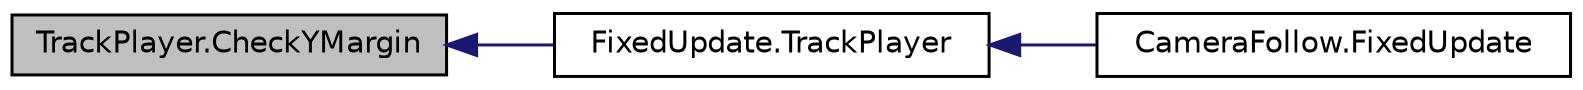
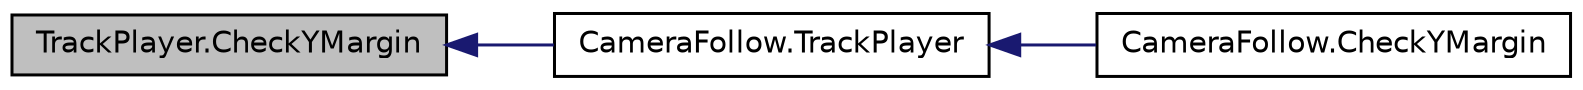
node "FixedUpdate.TrackPlayer": label "FixedUpdate.TrackPlayer" -> "CameraFollow.TrackPlayer"
node "CameraFollow.FixedUpdate": label "CameraFollow.FixedUpdate" -> "CameraFollow.CheckYMargin"
